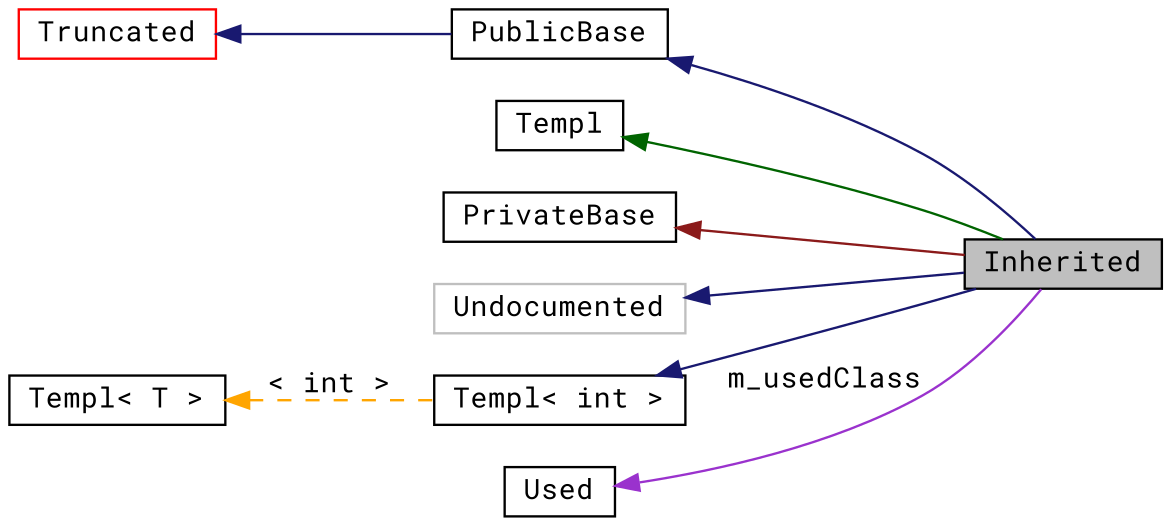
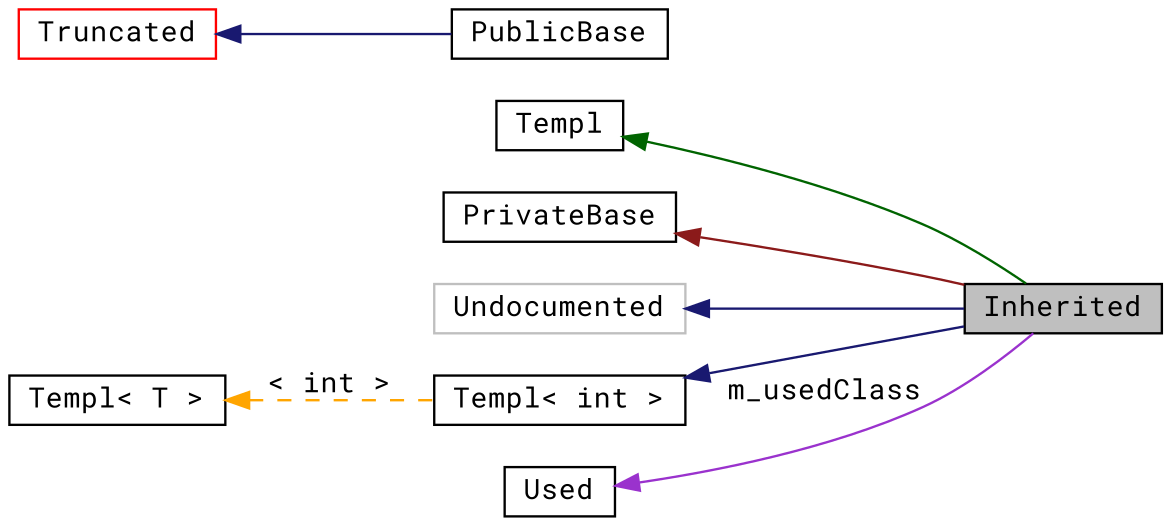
edge "Inherited" -> "PublicBase": removed
